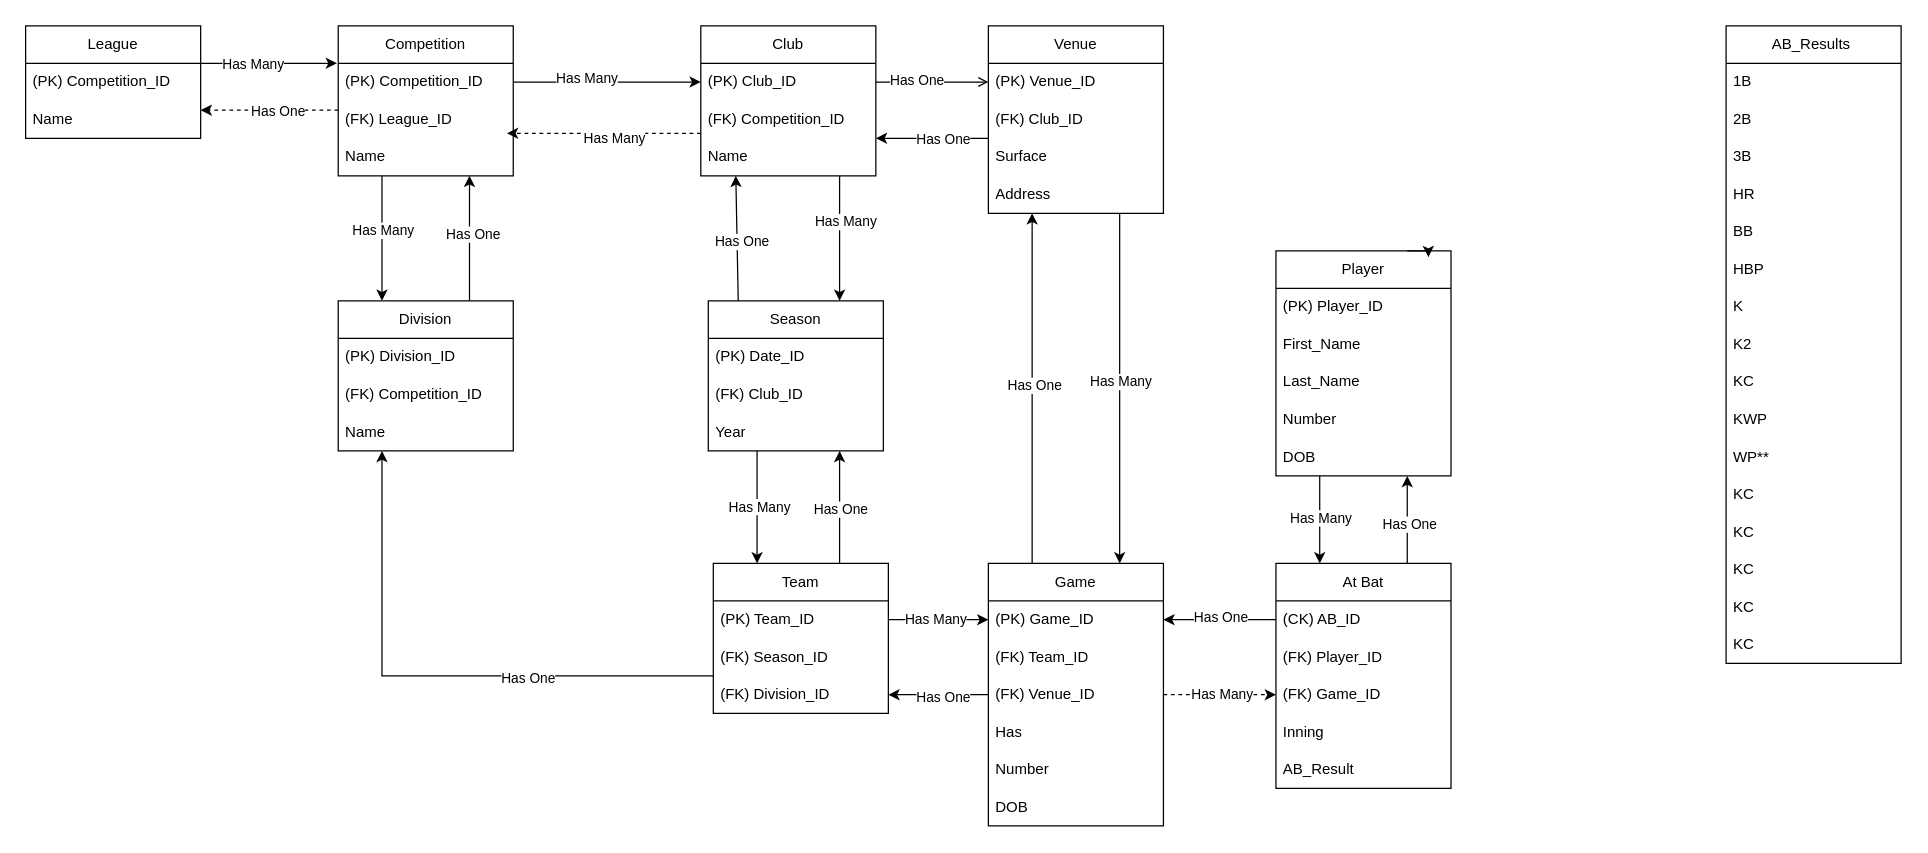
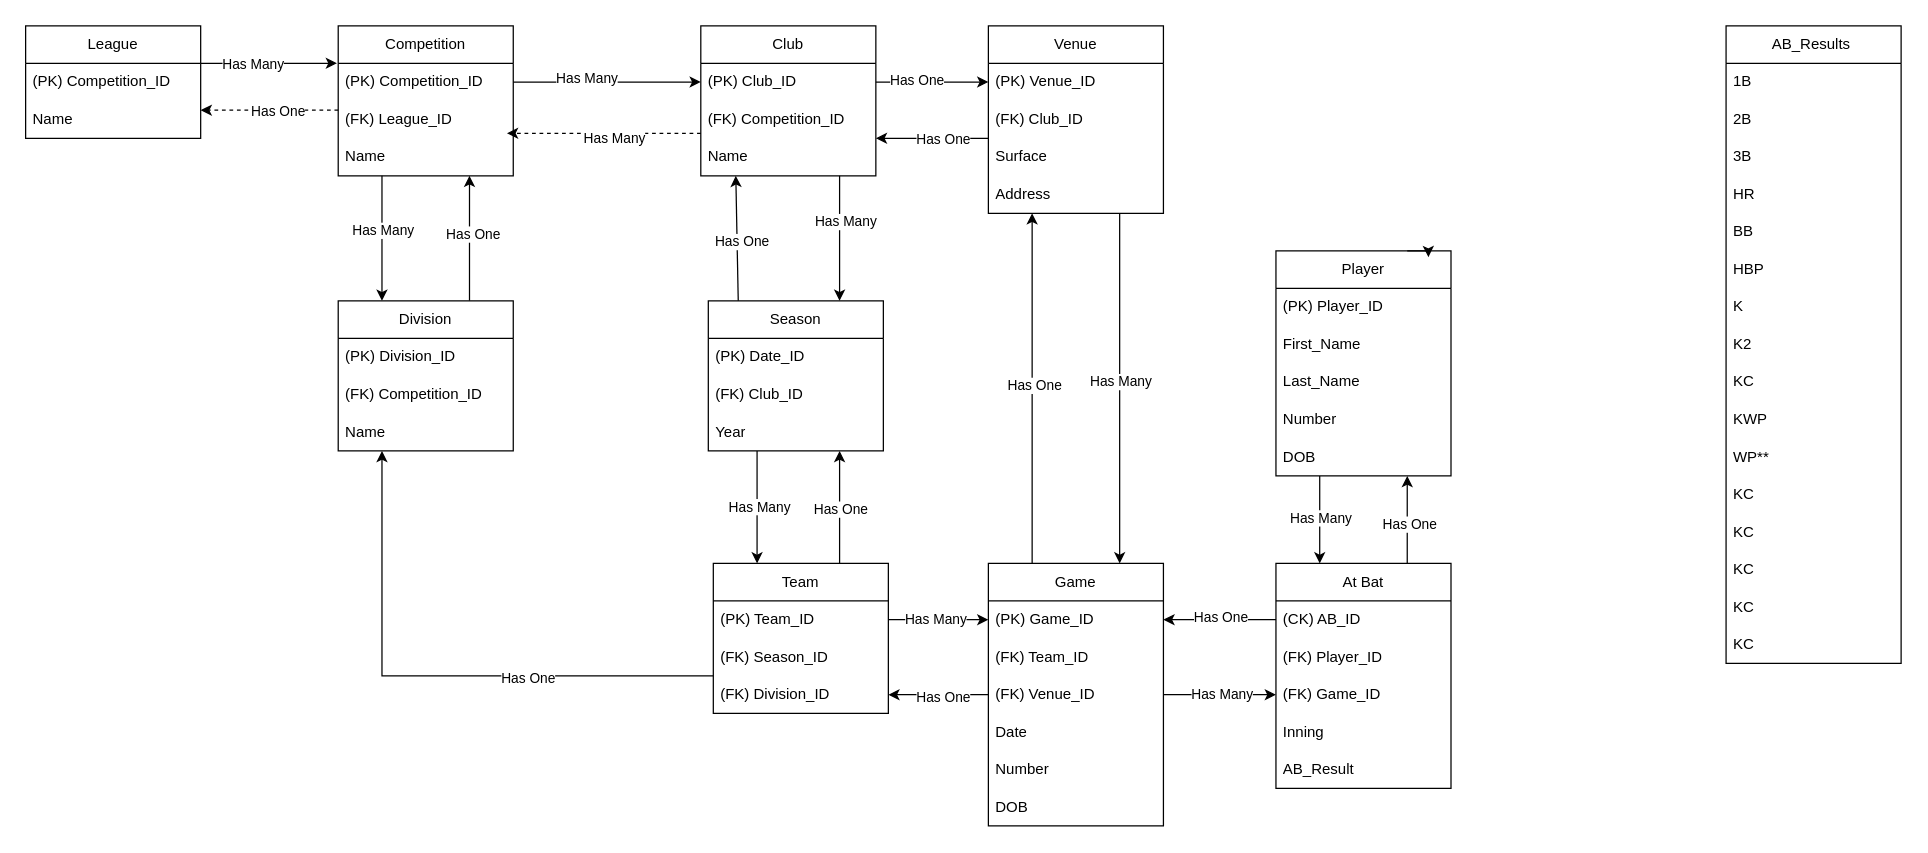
edge "Club" -> "(PK) Venue_ID": arrowhead open -> classic
edge "Game" -> "(FK) Game_ID": style dashed -> solid
node "Has": label "Has" -> "Date"
